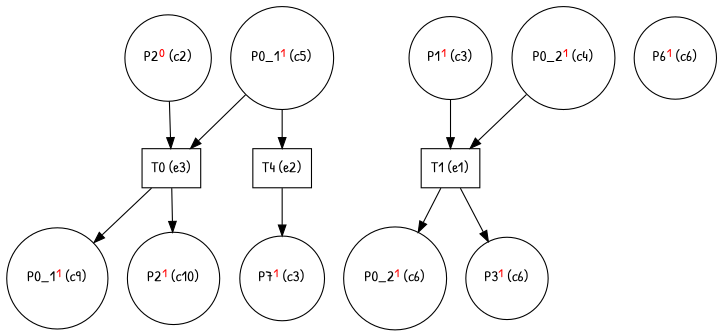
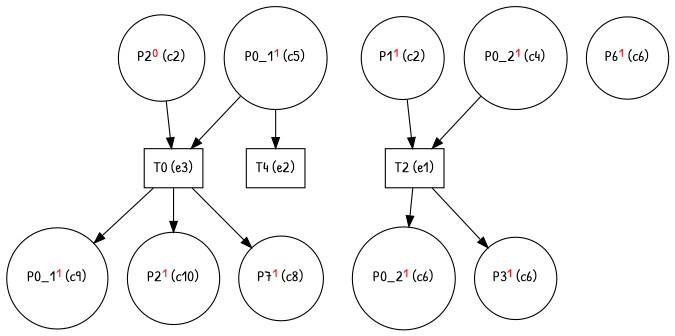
node "P1": text "(c3)" -> "(c2)"
node "T1 (e1)": label "T1 (e1)" -> "T2 (e1)"
edge "T4 (e2)" -> "P7": now "T0 (e3)" -> "P7"
node "P7": text "(c3)" -> "(c8)"
